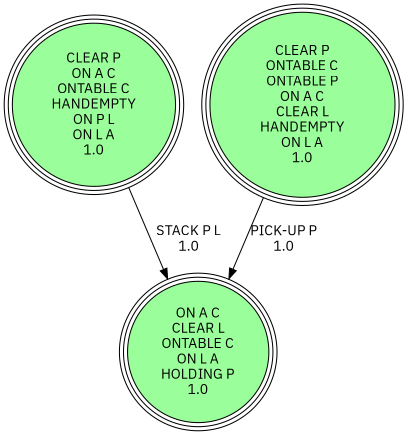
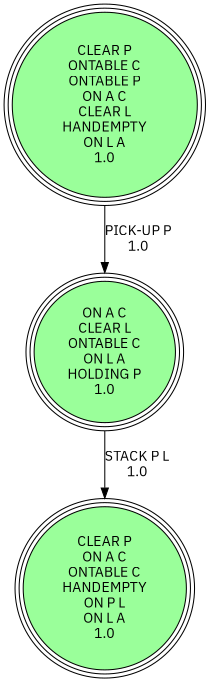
edge "CLEAR P ON A C ONTABLE C HANDEMPTY ON P L ON L A 1.0" -> "ON A C CLEAR L ONTABLE C ON L A HOLDING P 1.0": reversed
